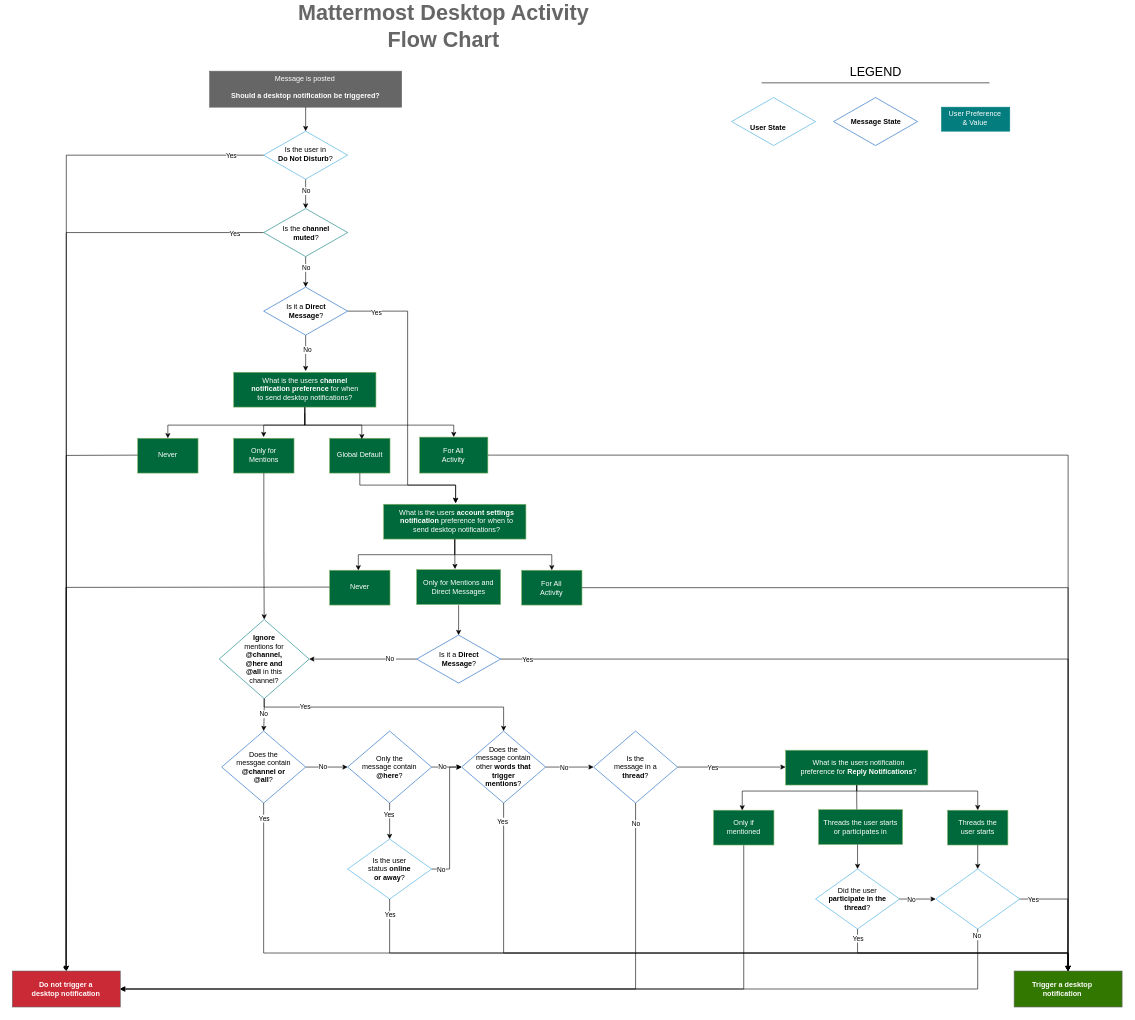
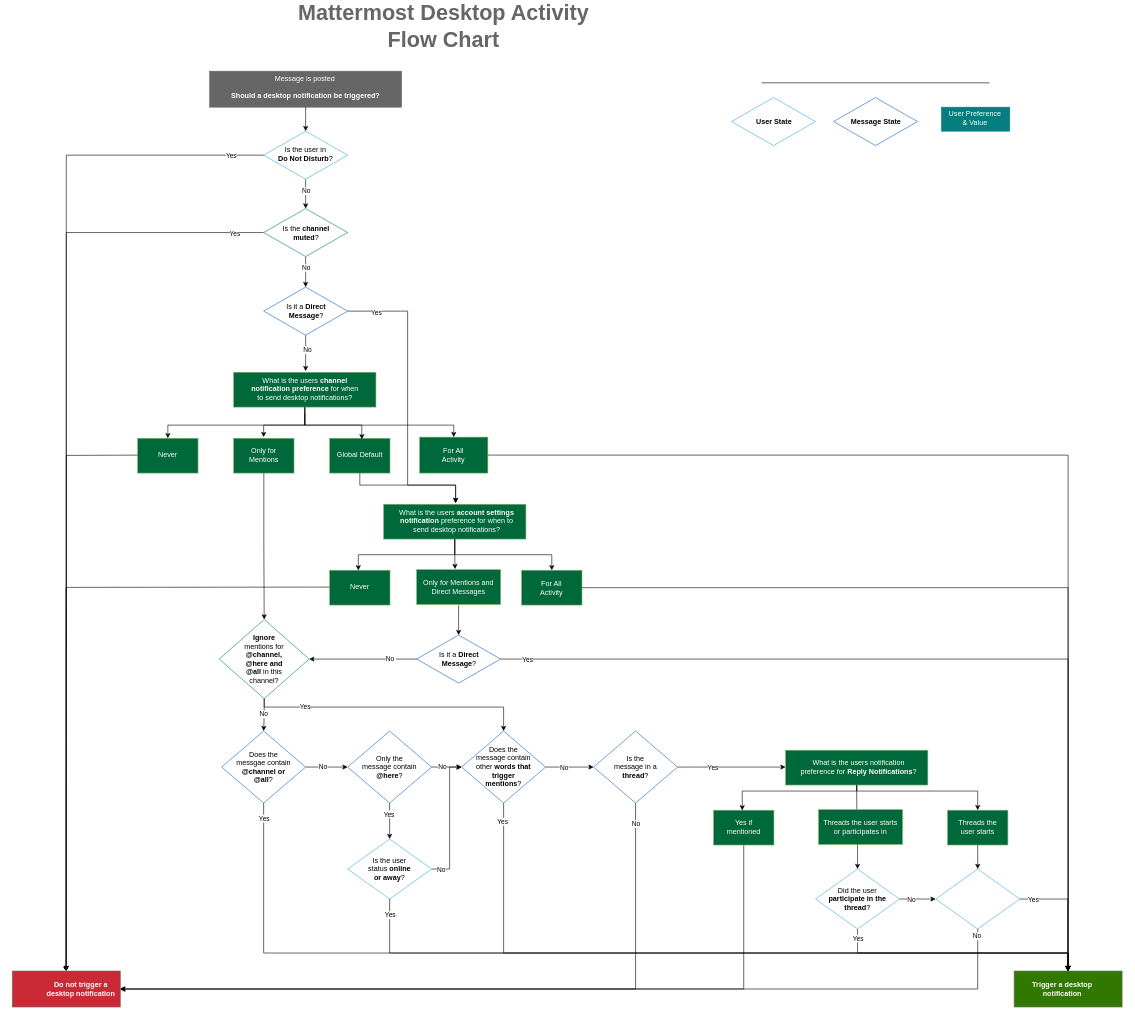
node "LEGEND": removed
node "User State": moved (768, 128) -> (774, 122)
node "Only if mentioned": label "Only if mentioned" -> "Yes if mentioned"
node "Do not trigger a desktop notification": moved (66, 989) -> (81, 989)
